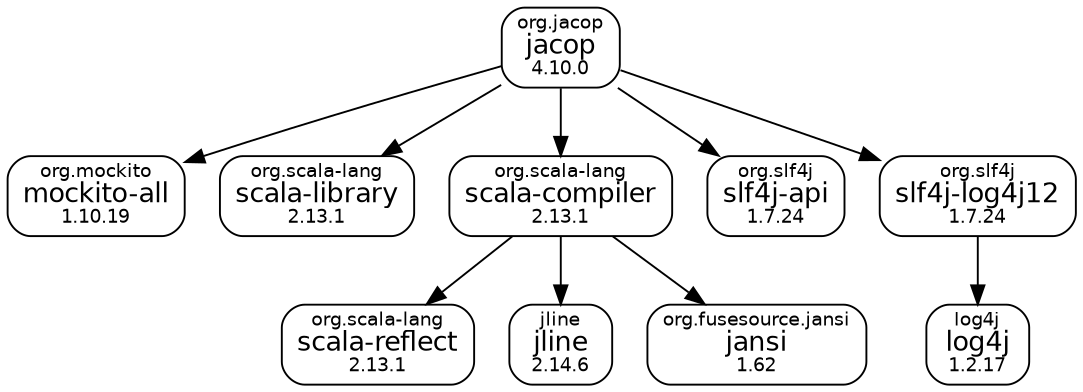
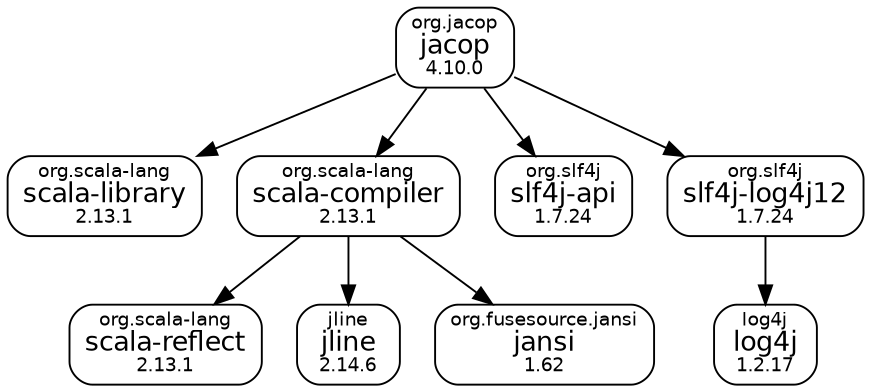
node "org.mockito": removed
